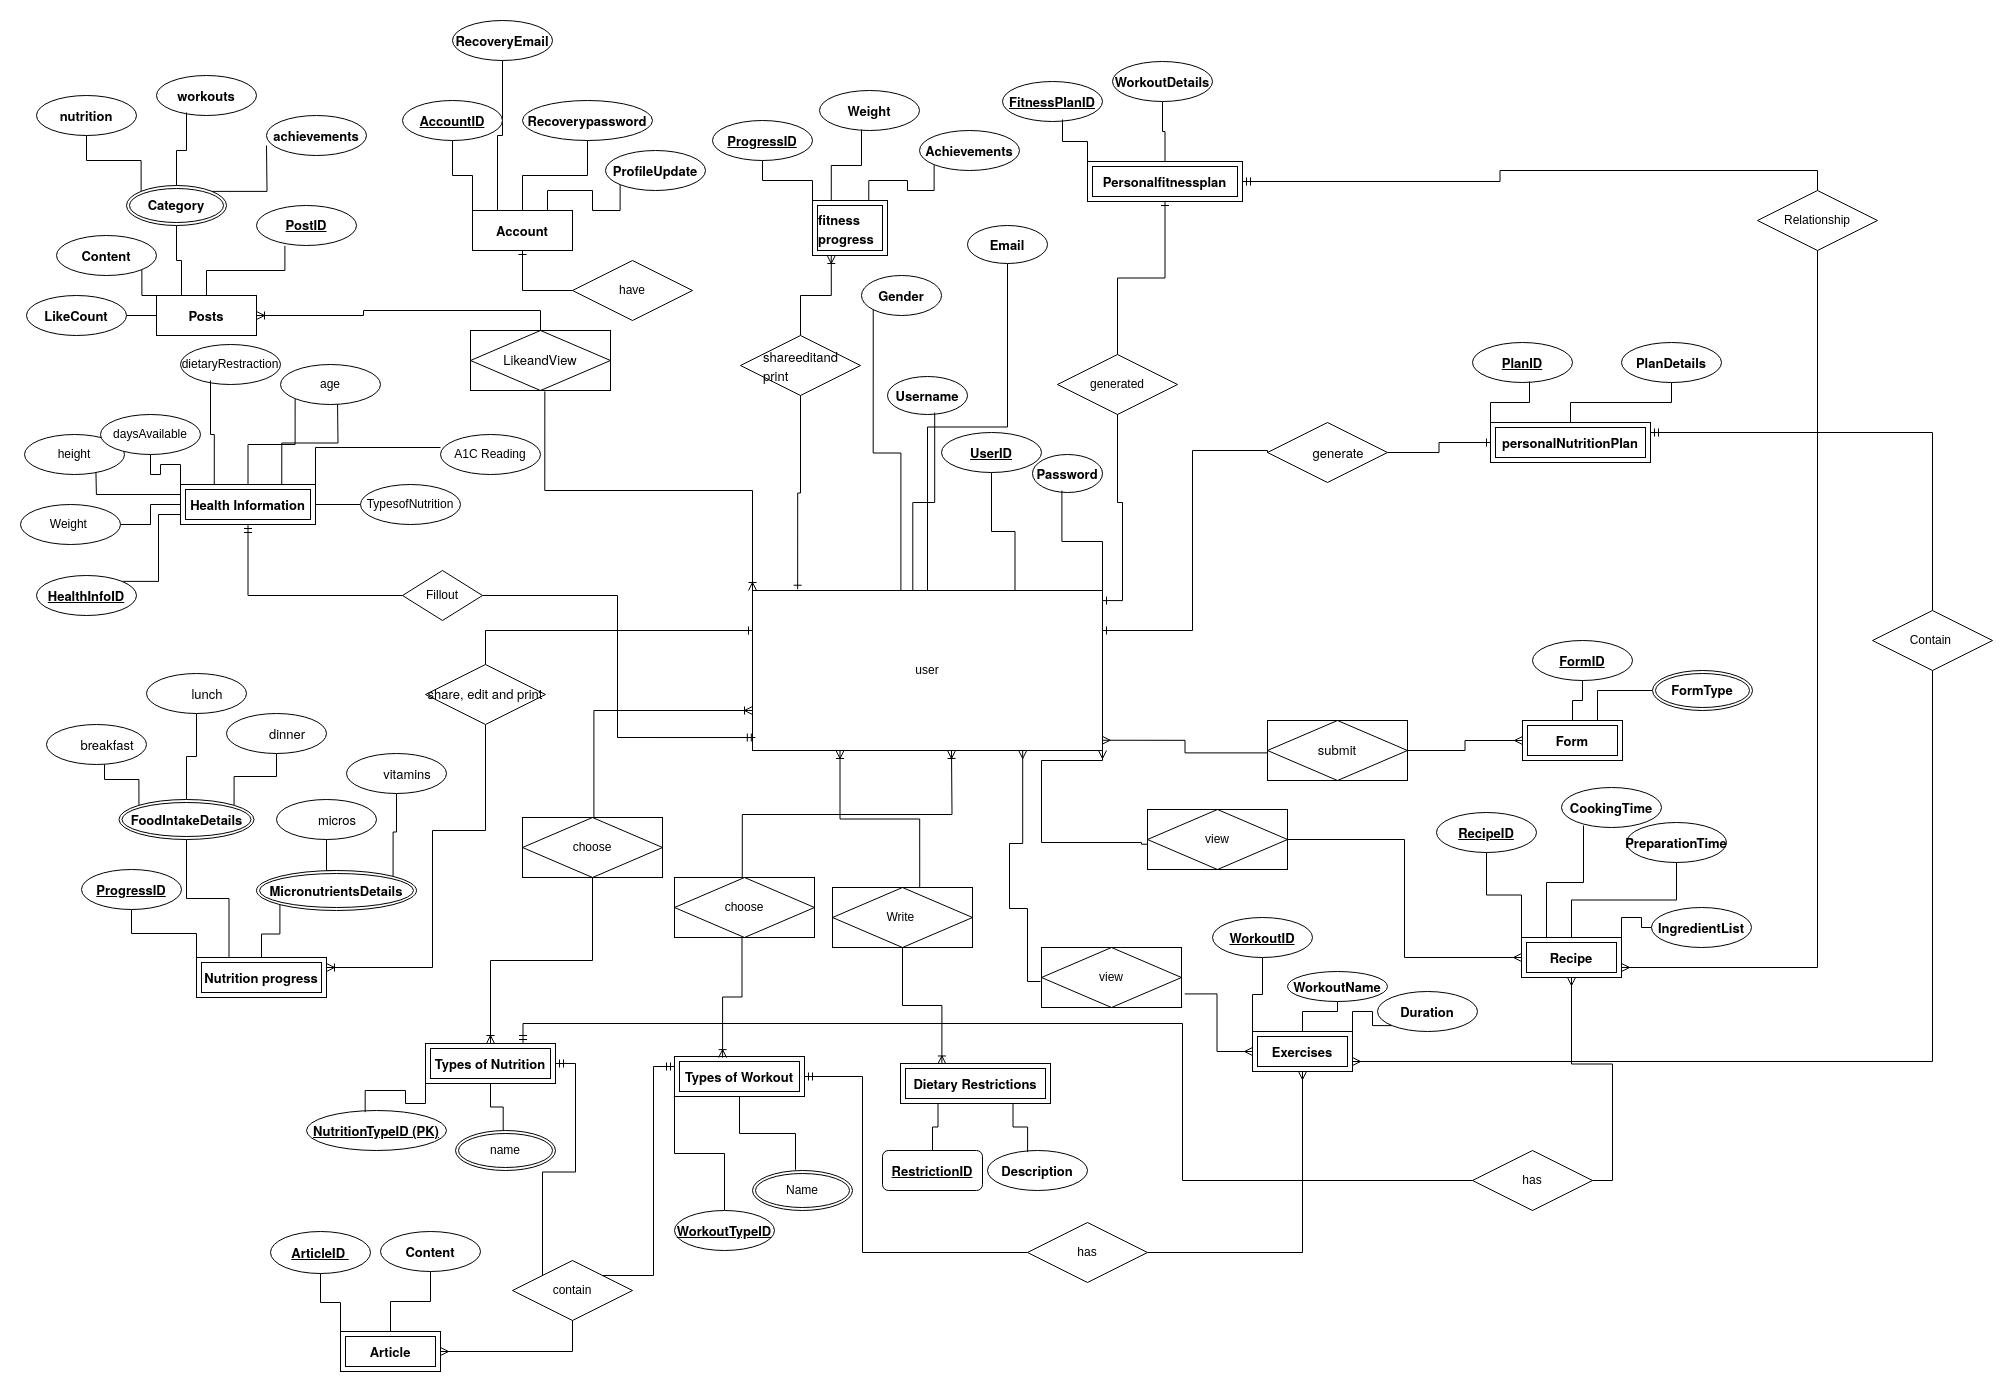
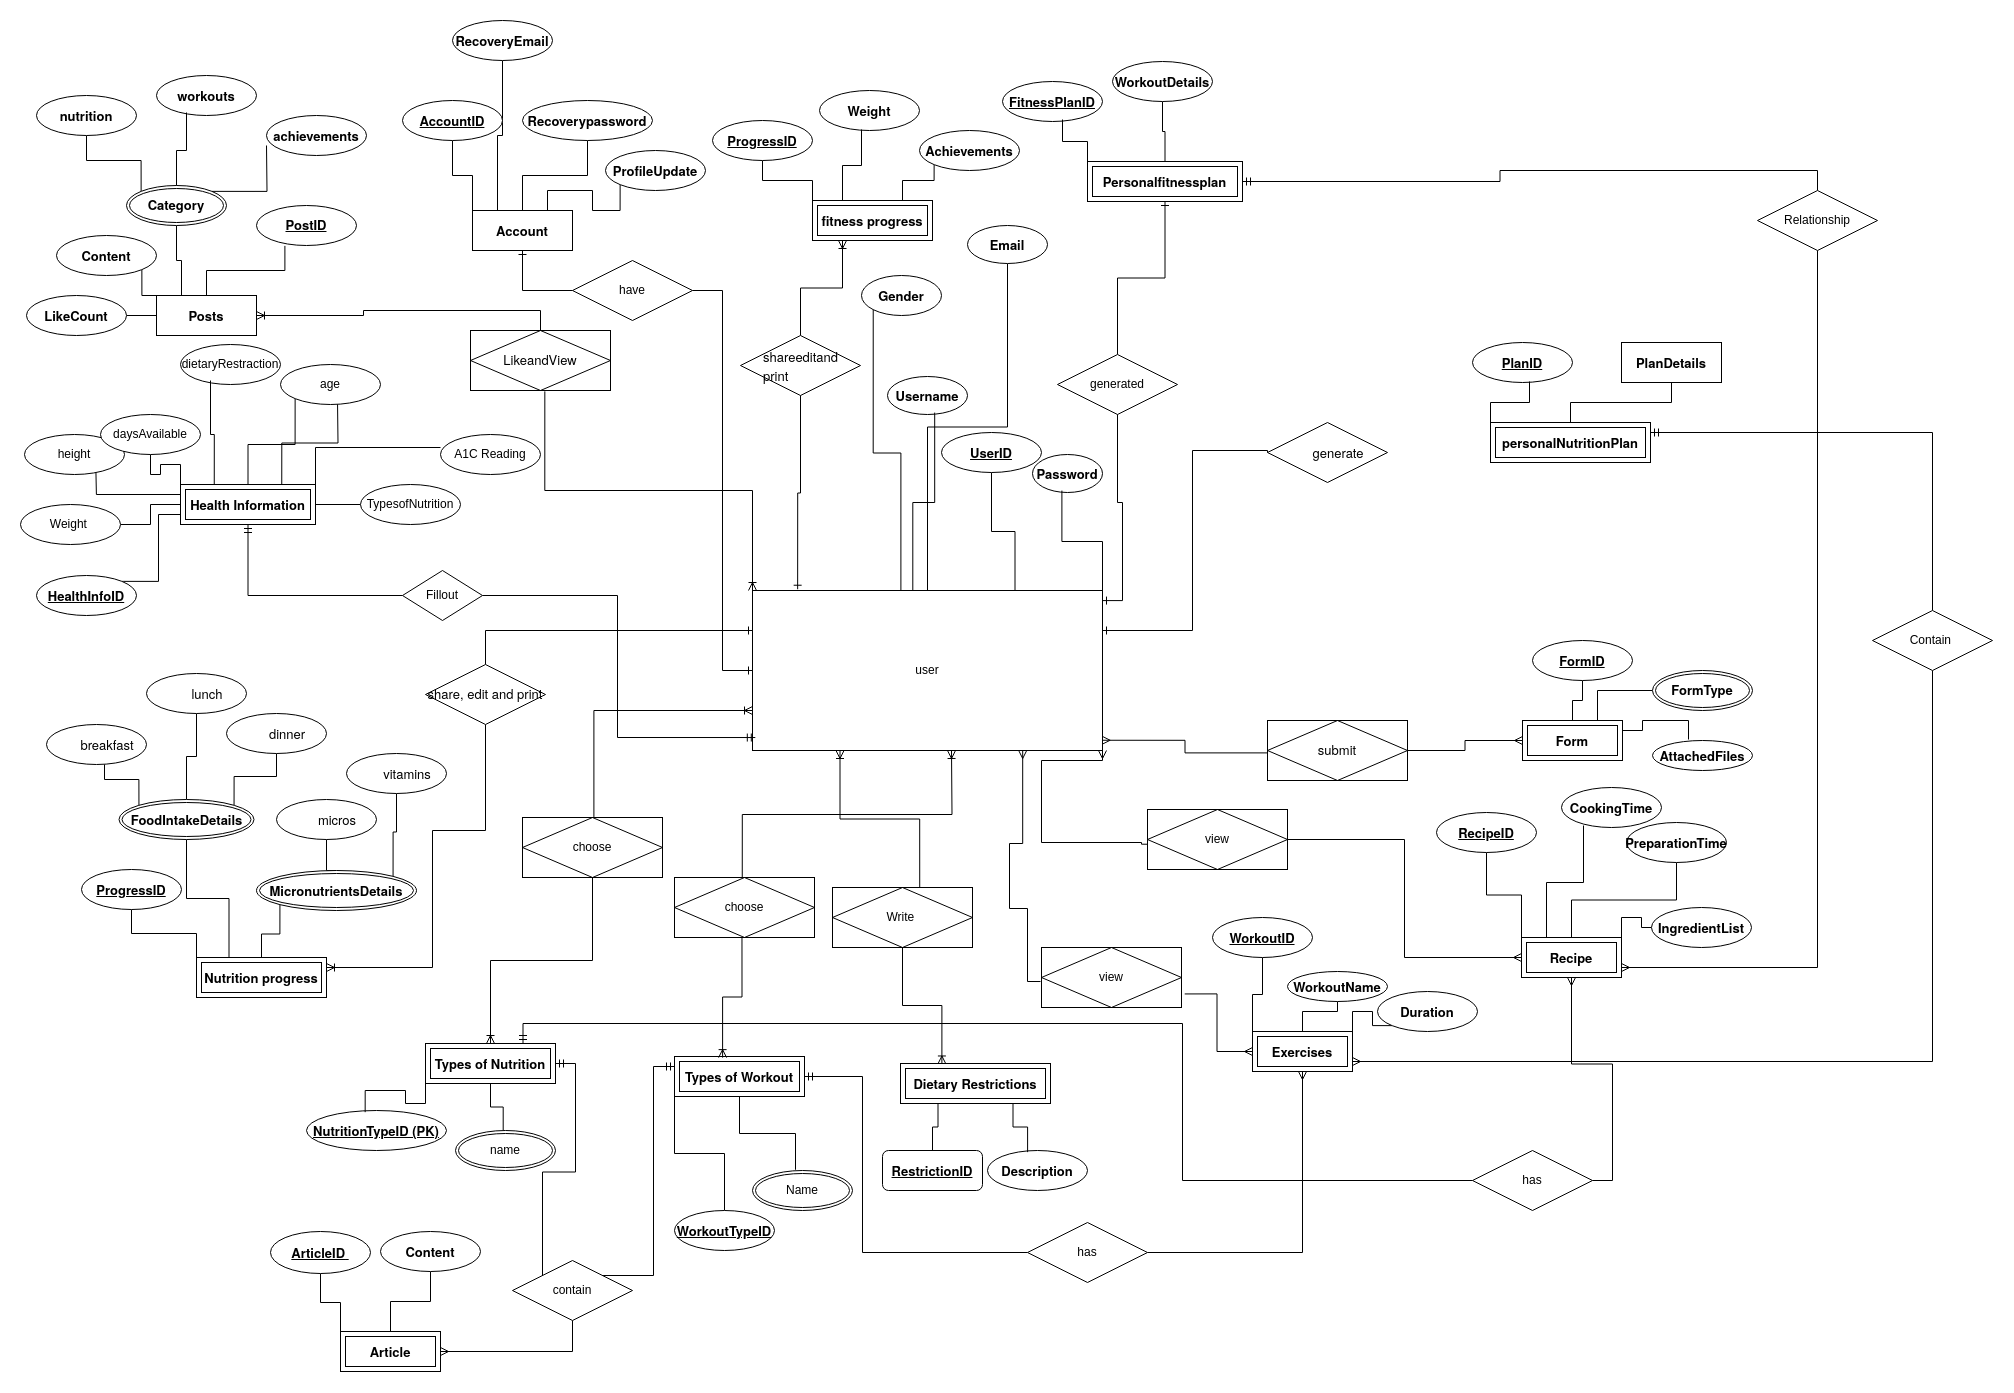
node "fitness progress": size 75x55 -> 120x40
node "PlanDetails": shape ellipse -> rectangle
edge "generate" -> "personalNutritionPlan": removed
edge "have" -> "user": added
edge "Form" -- "AttachedFiles": added
node "AttachedFiles": added
